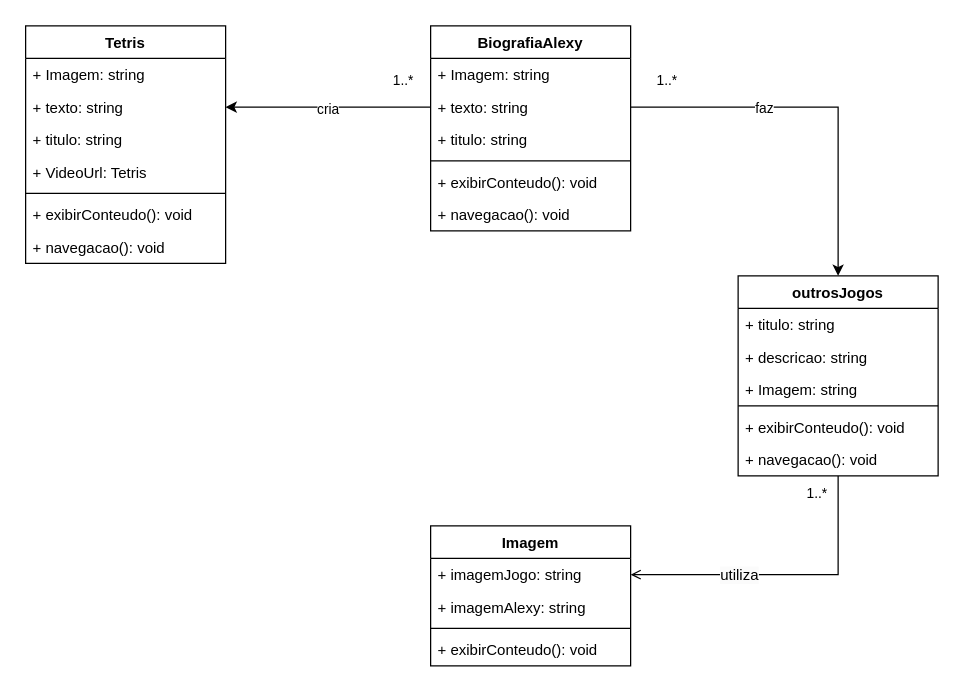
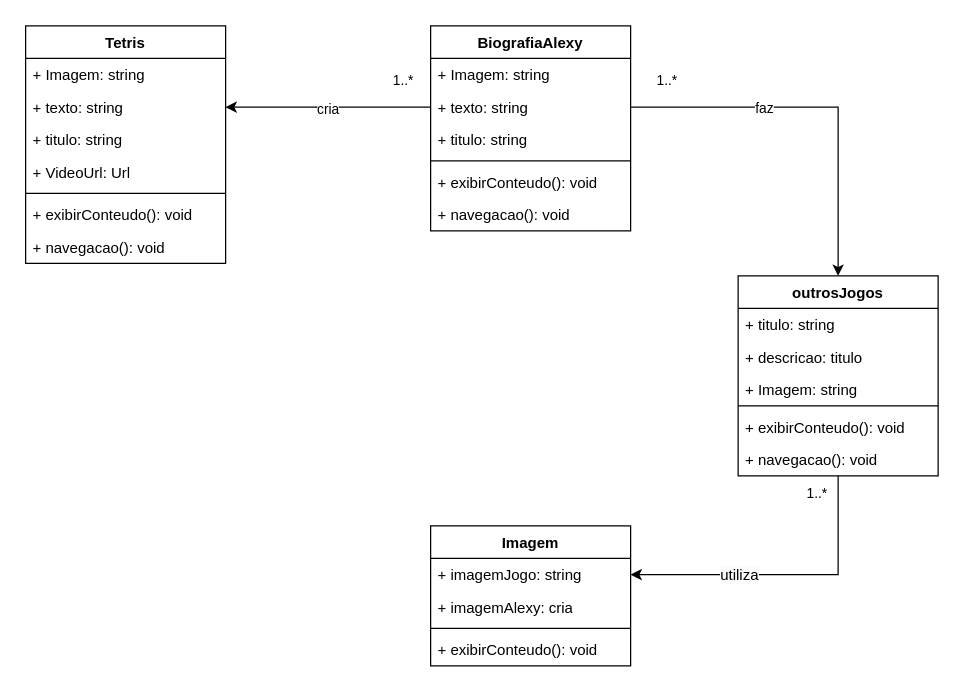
node "+ VideoUrl: Tetris": label "+ VideoUrl: Tetris" -> "+ VideoUrl: Url"
node "+ descricao: string": label "+ descricao: string" -> "+ descricao: titulo"
edge "outrosJogos" -> "+ imagemJogo: string": arrowhead open -> classic
node "+ imagemAlexy: string": label "+ imagemAlexy: string" -> "+ imagemAlexy: cria"
